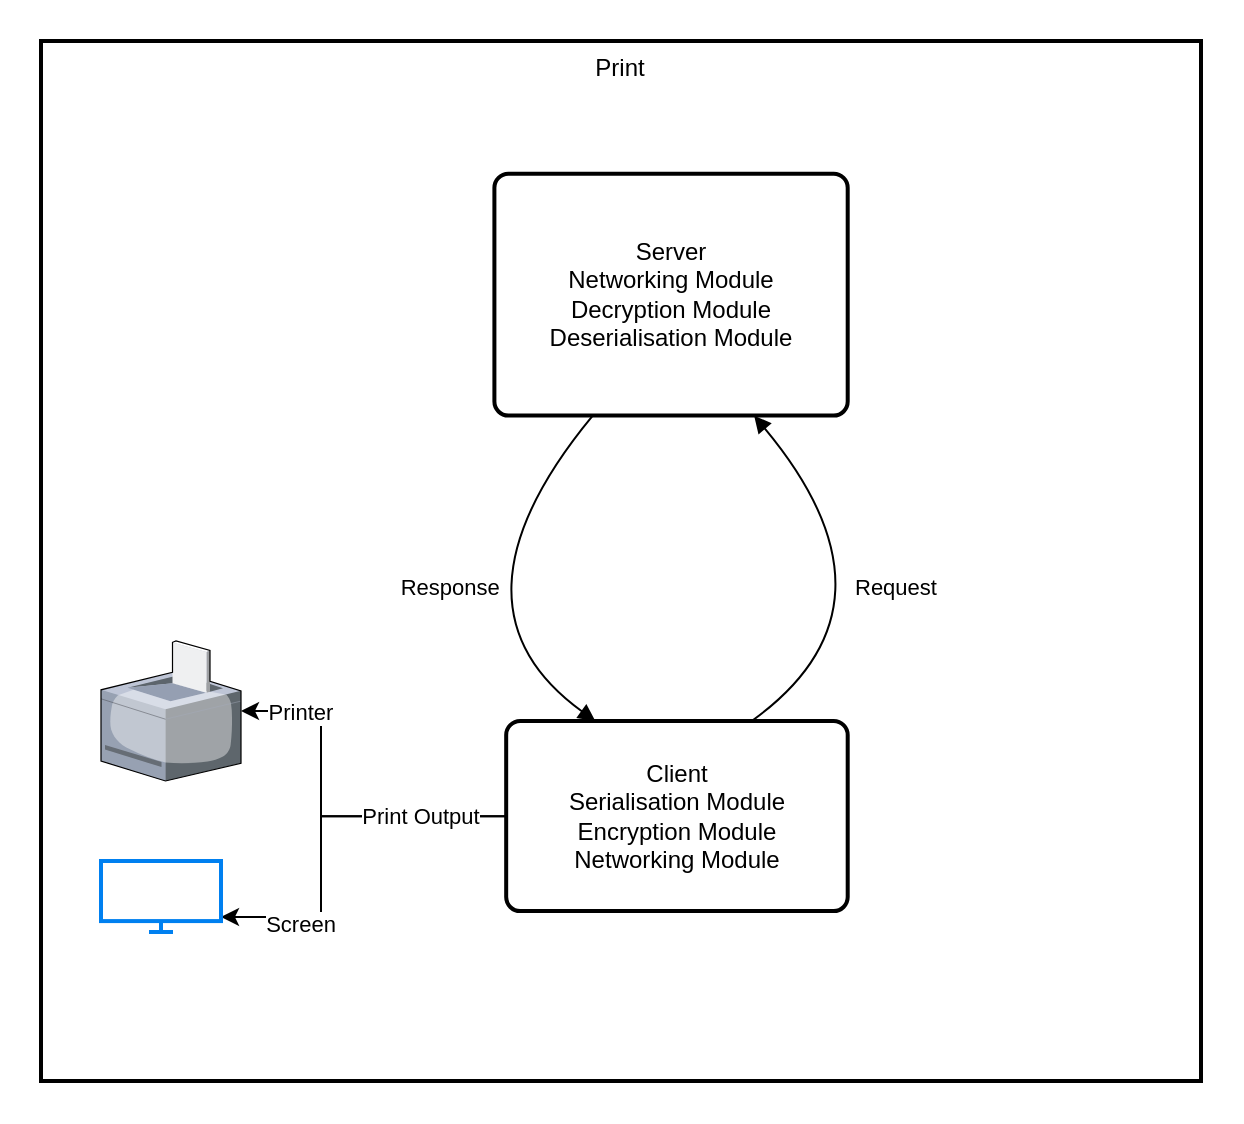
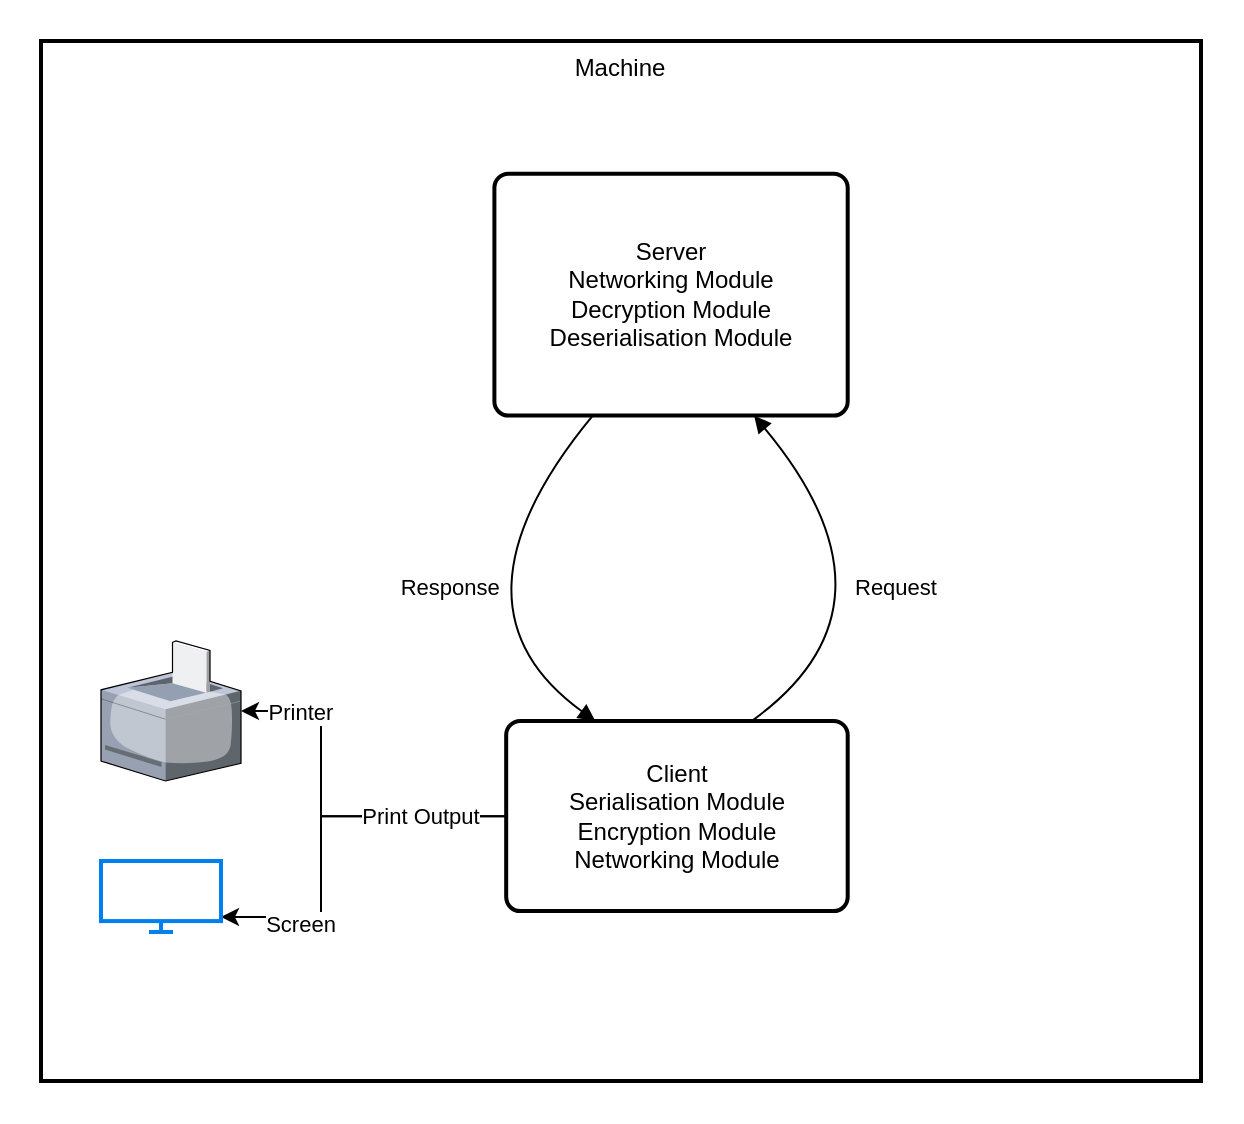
node "Print": label "Print" -> "Machine"
